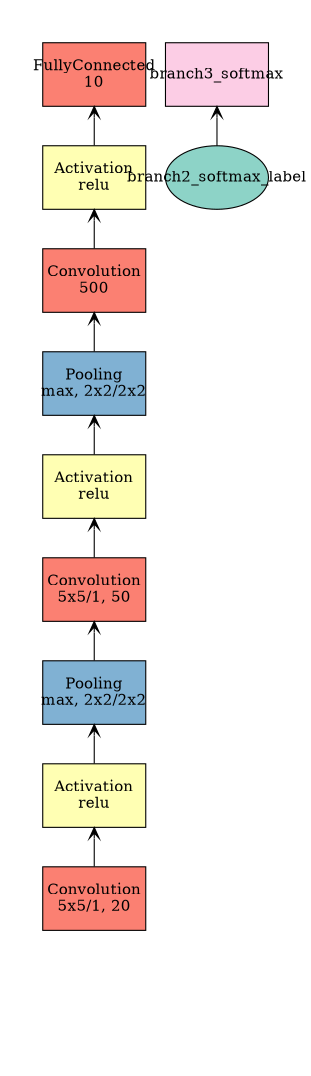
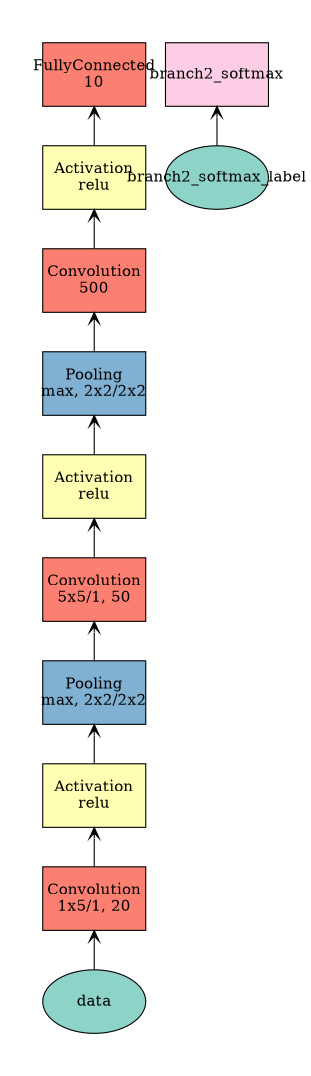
node "branch3_softmax": label "branch3_softmax" -> "branch2_softmax"
node "Convolution 5x5/1, 20": label "Convolution 5x5/1, 20" -> "Convolution 1x5/1, 20"
node "data": added
